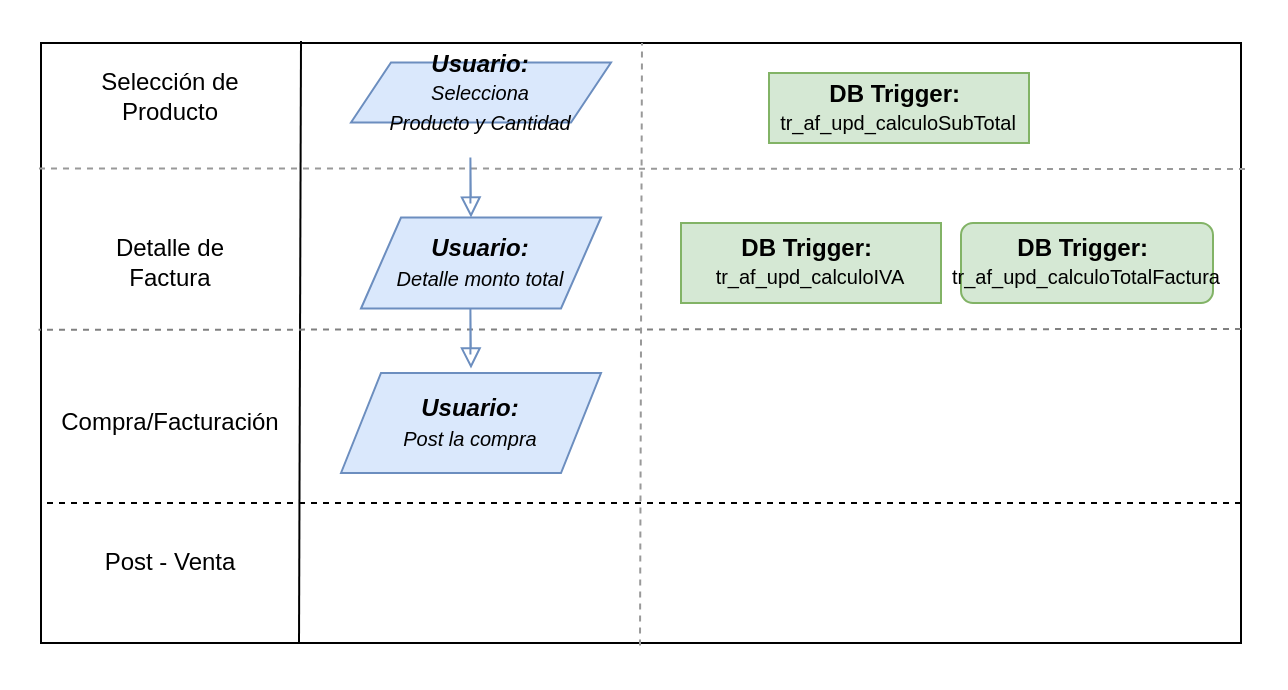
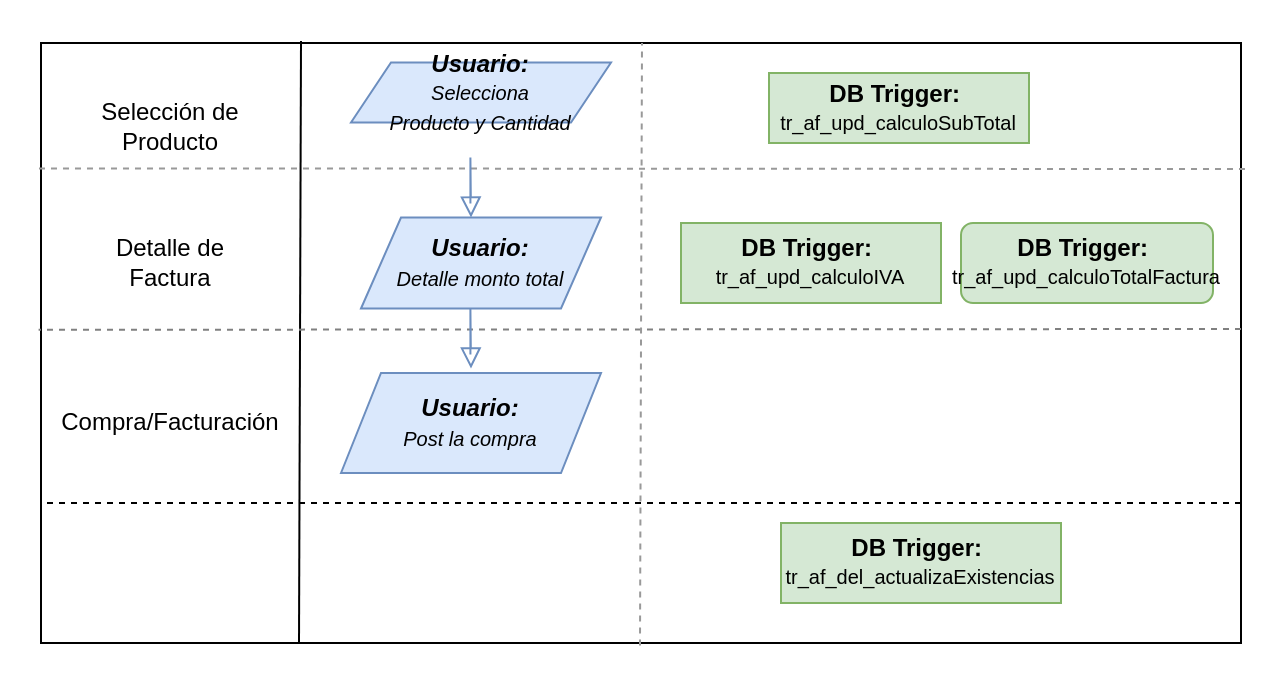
node "Selección de Producto": moved (171, 98) -> (171, 128)
node "Post - Venta": removed
node "DB Trigger: tr_af_del_actualizaExistencias": added
